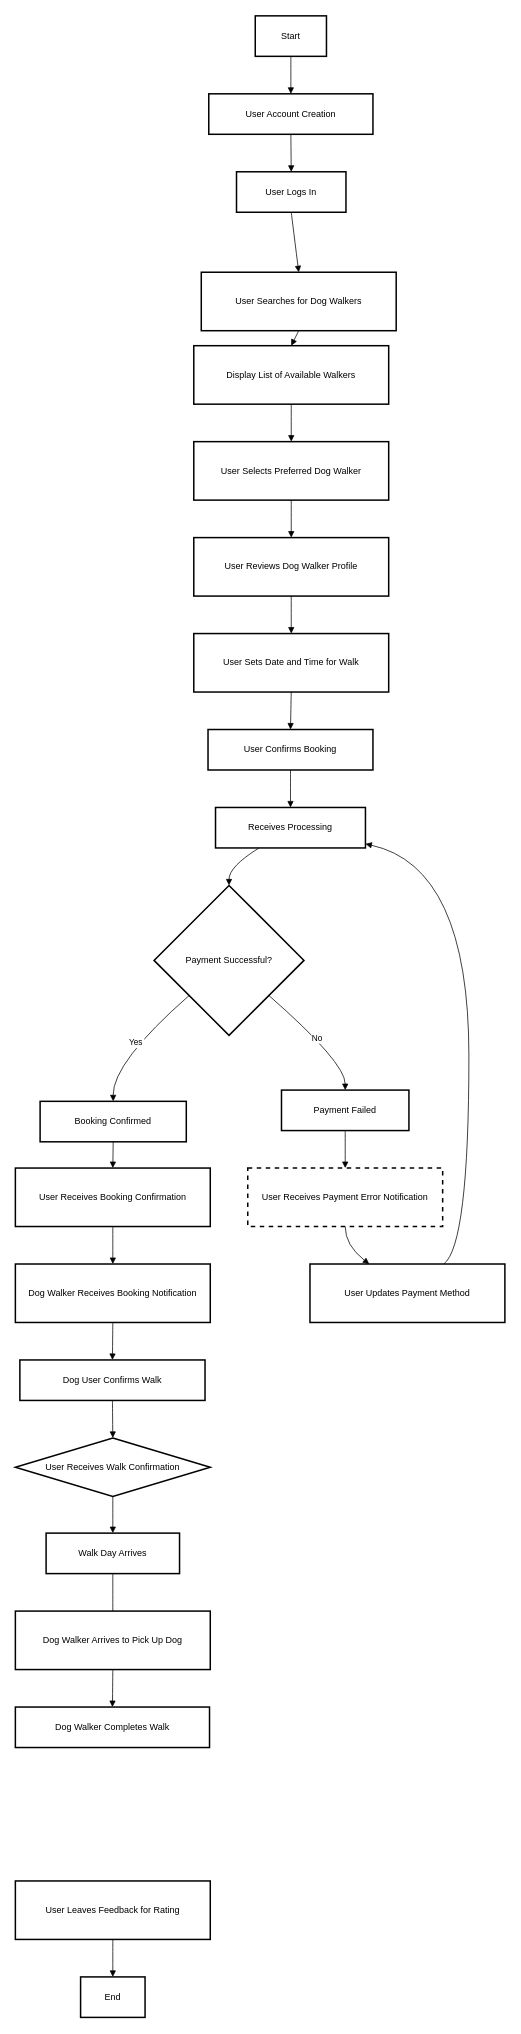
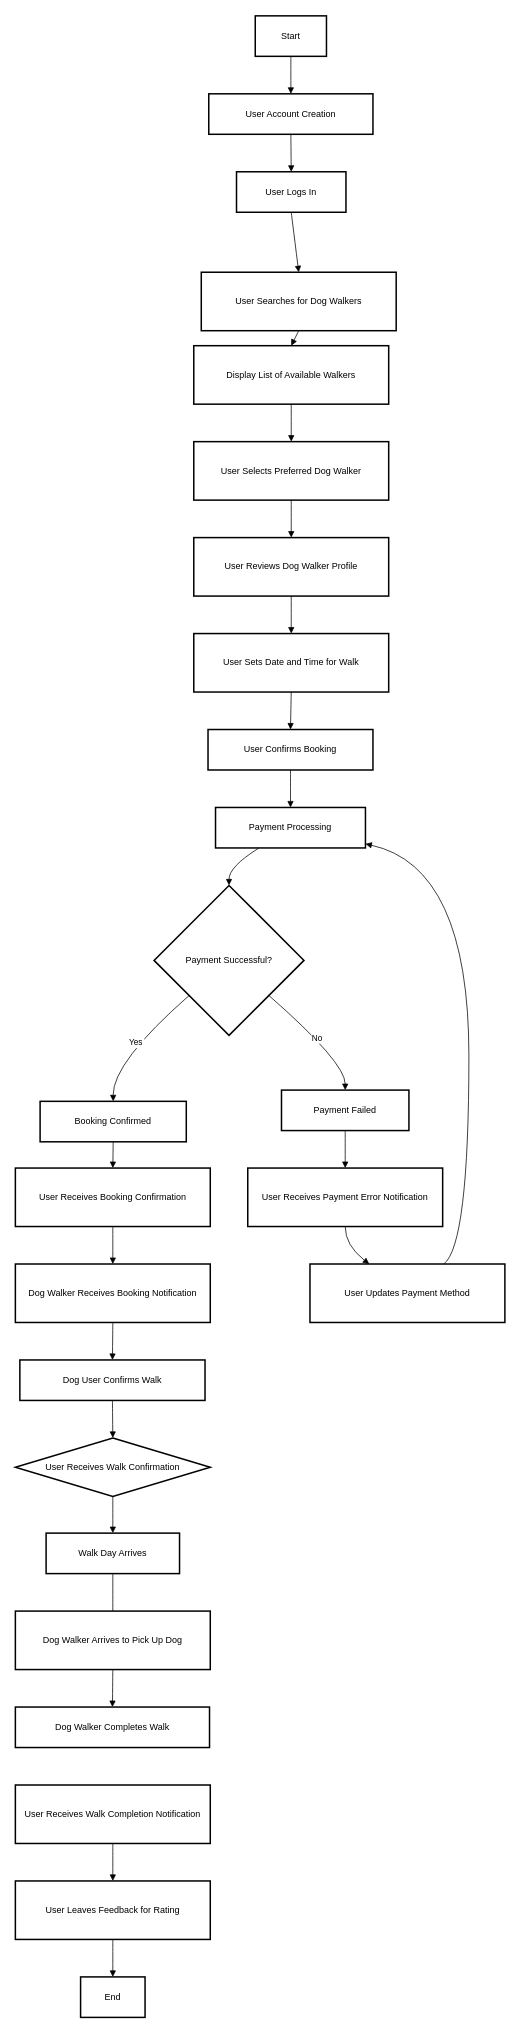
node "Receives Processing": label "Receives Processing" -> "Payment Processing"
node "User Receives Payment Error Notification": style dashed -> solid
node "User Receives Walk Completion Notification": added
edge "User Receives Walk Completion Notification" -> "User Leaves Feedback for Rating": added
